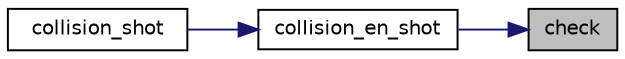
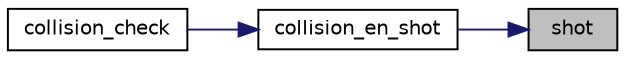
node "collision_shot": label "collision_shot" -> "collision_check"
node "check": label "check" -> "shot"
